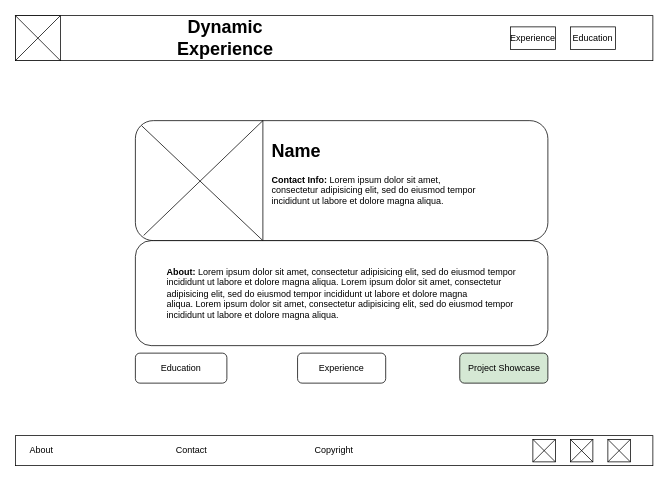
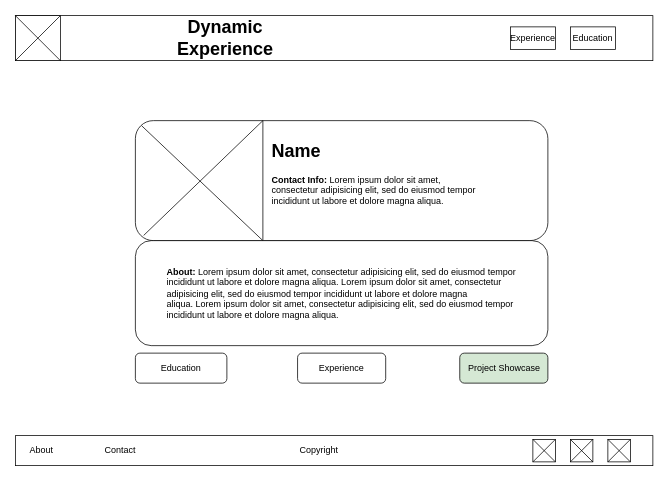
node "Contact": moved (192, 450) -> (120, 450)
node "Copyright": moved (334, 450) -> (319, 450)
